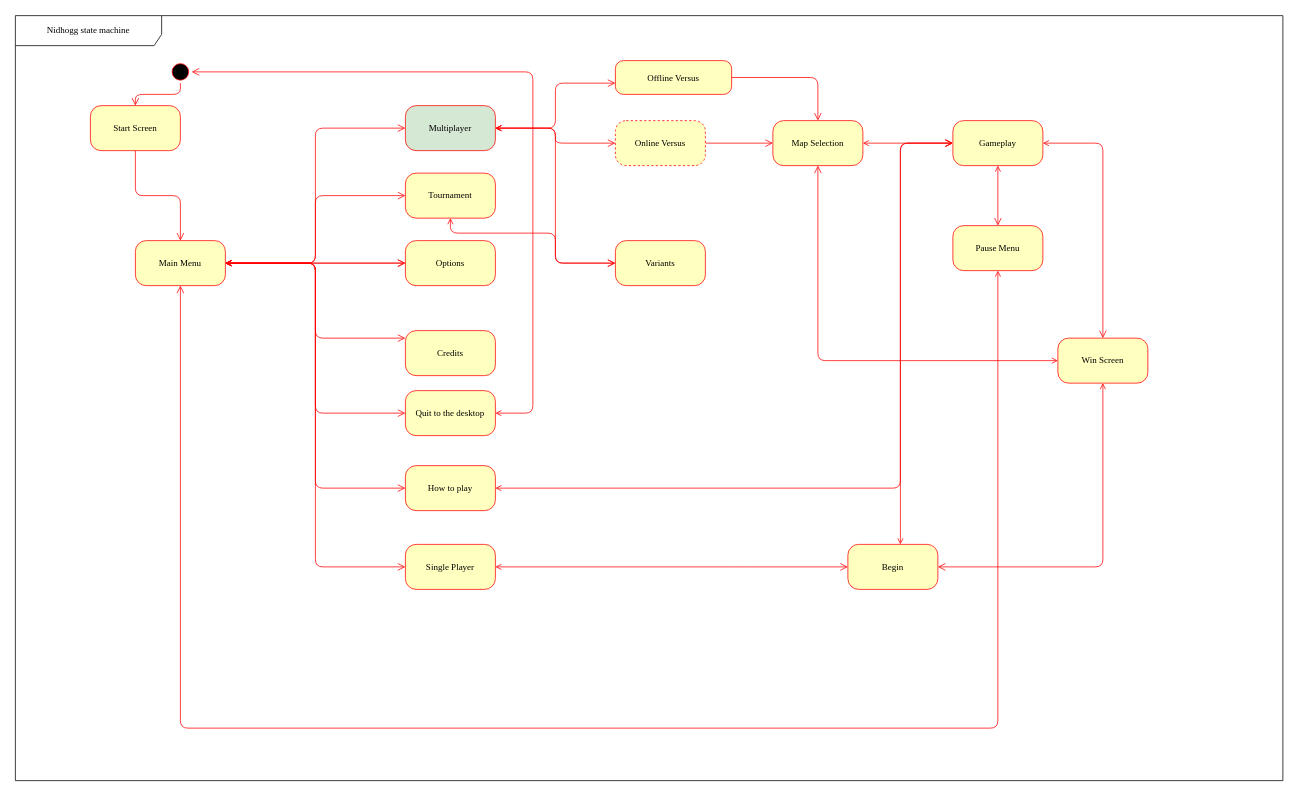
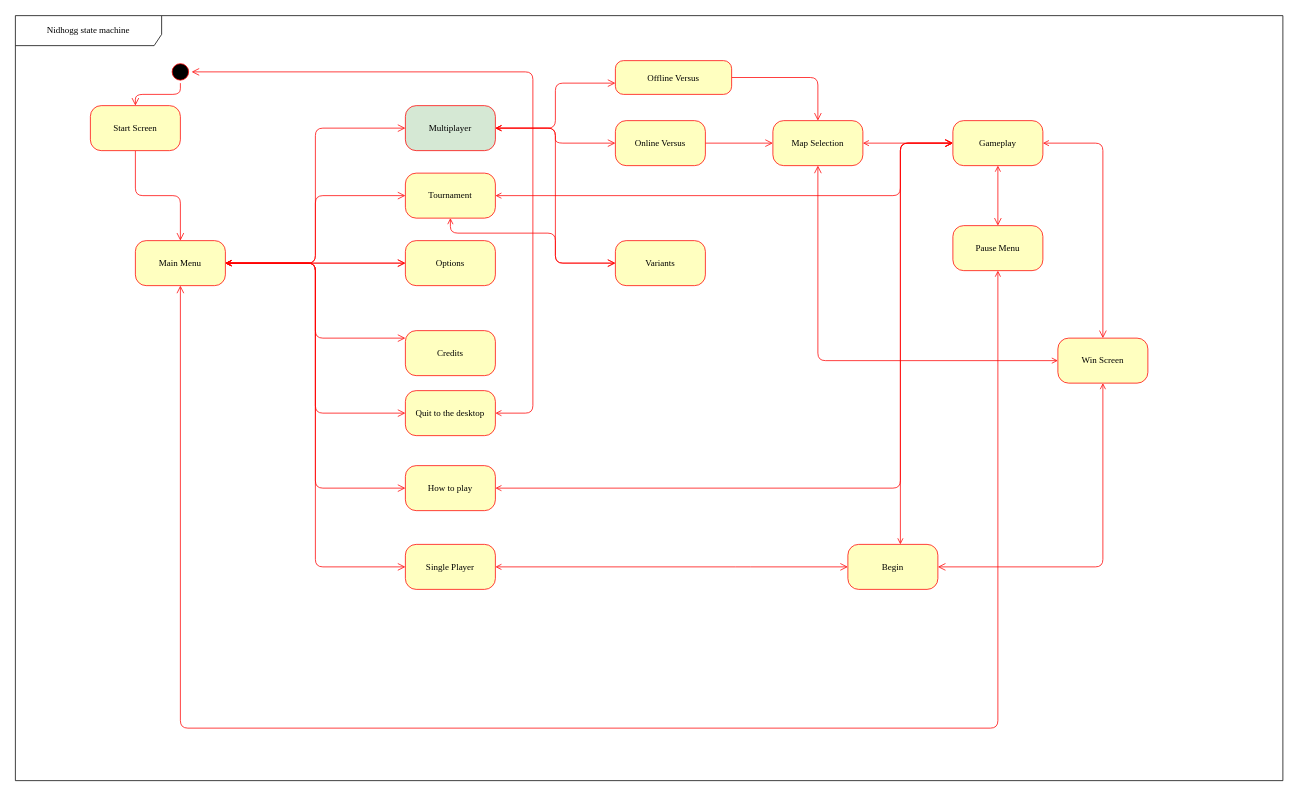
node "Online Versus": style dashed -> solid
edge "Gameplay" -- "Tournament": added
